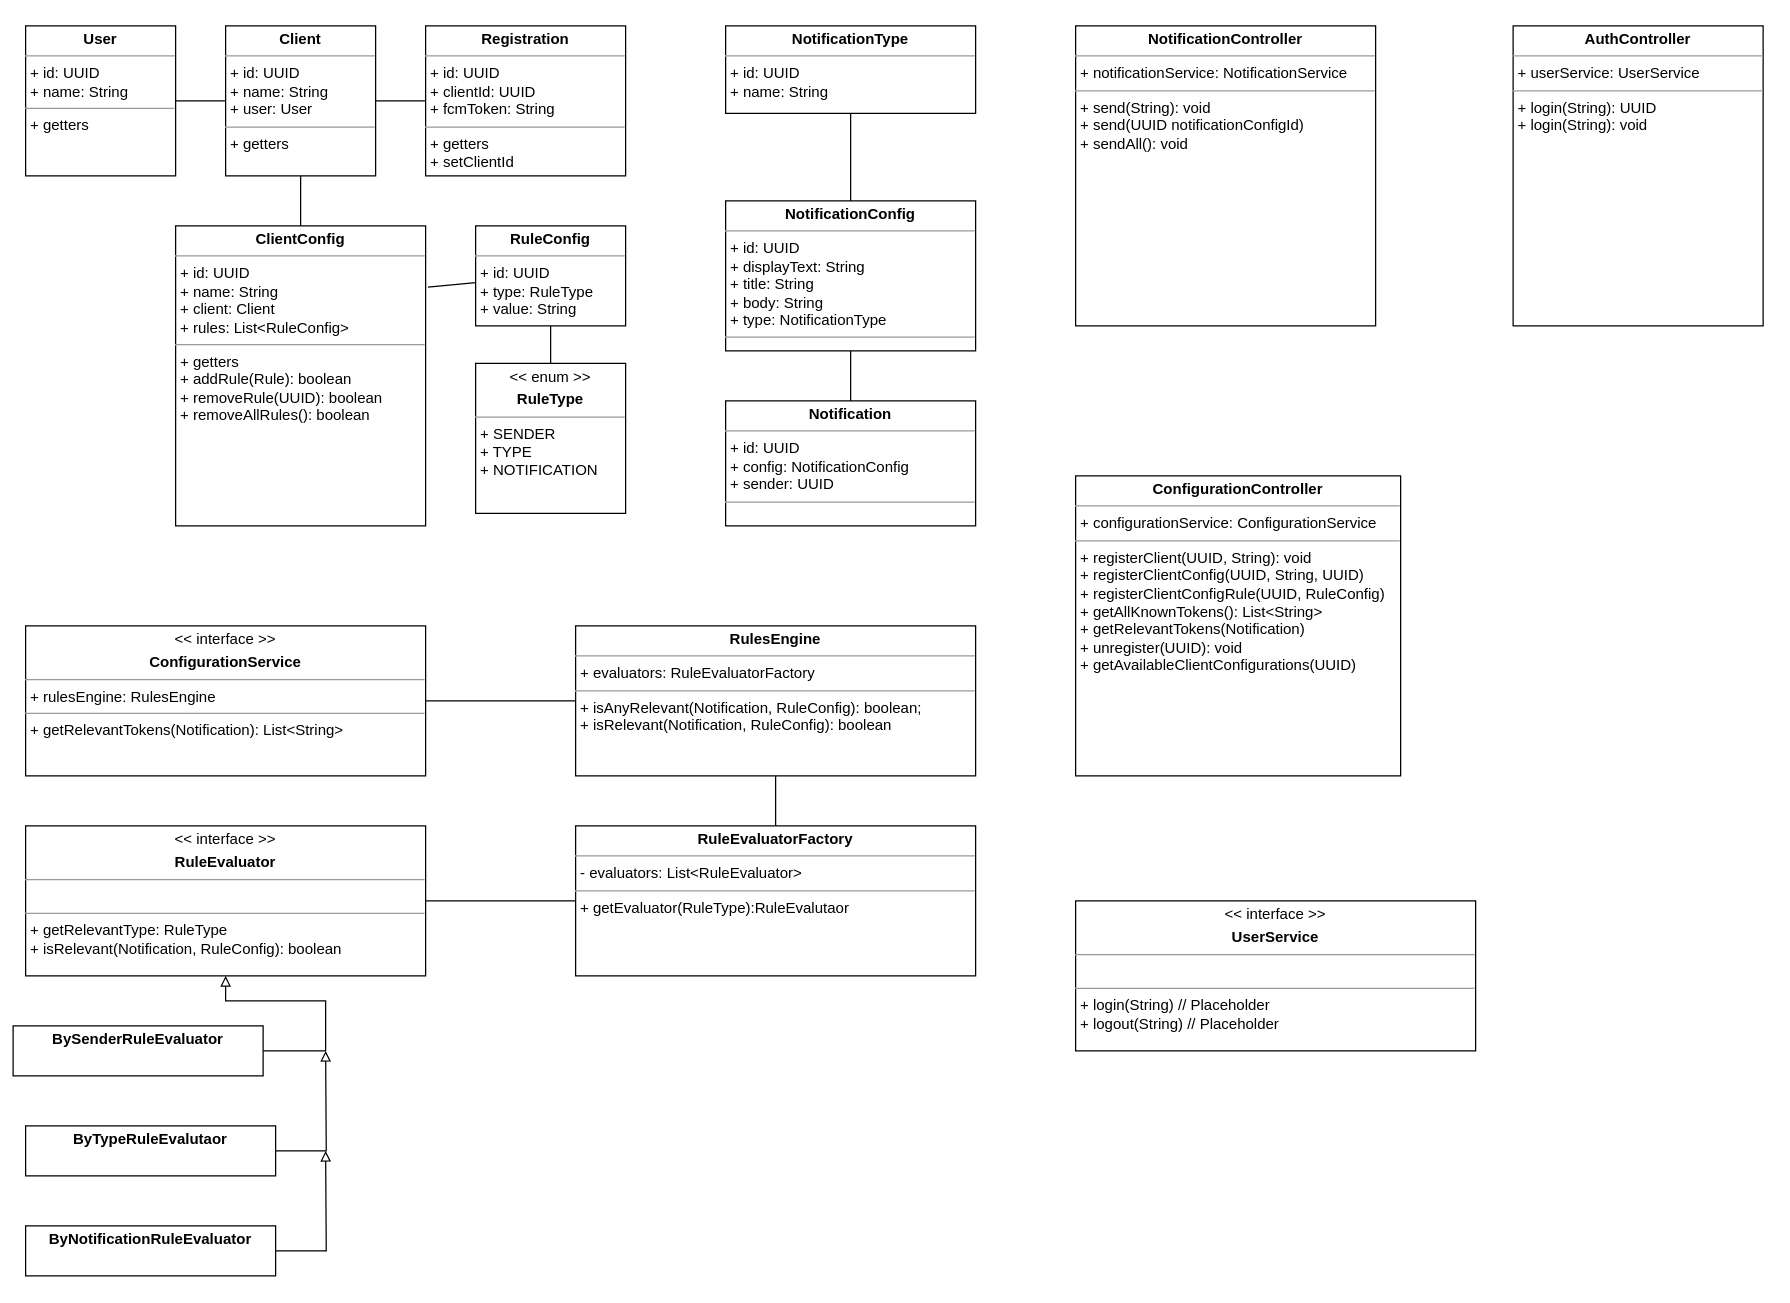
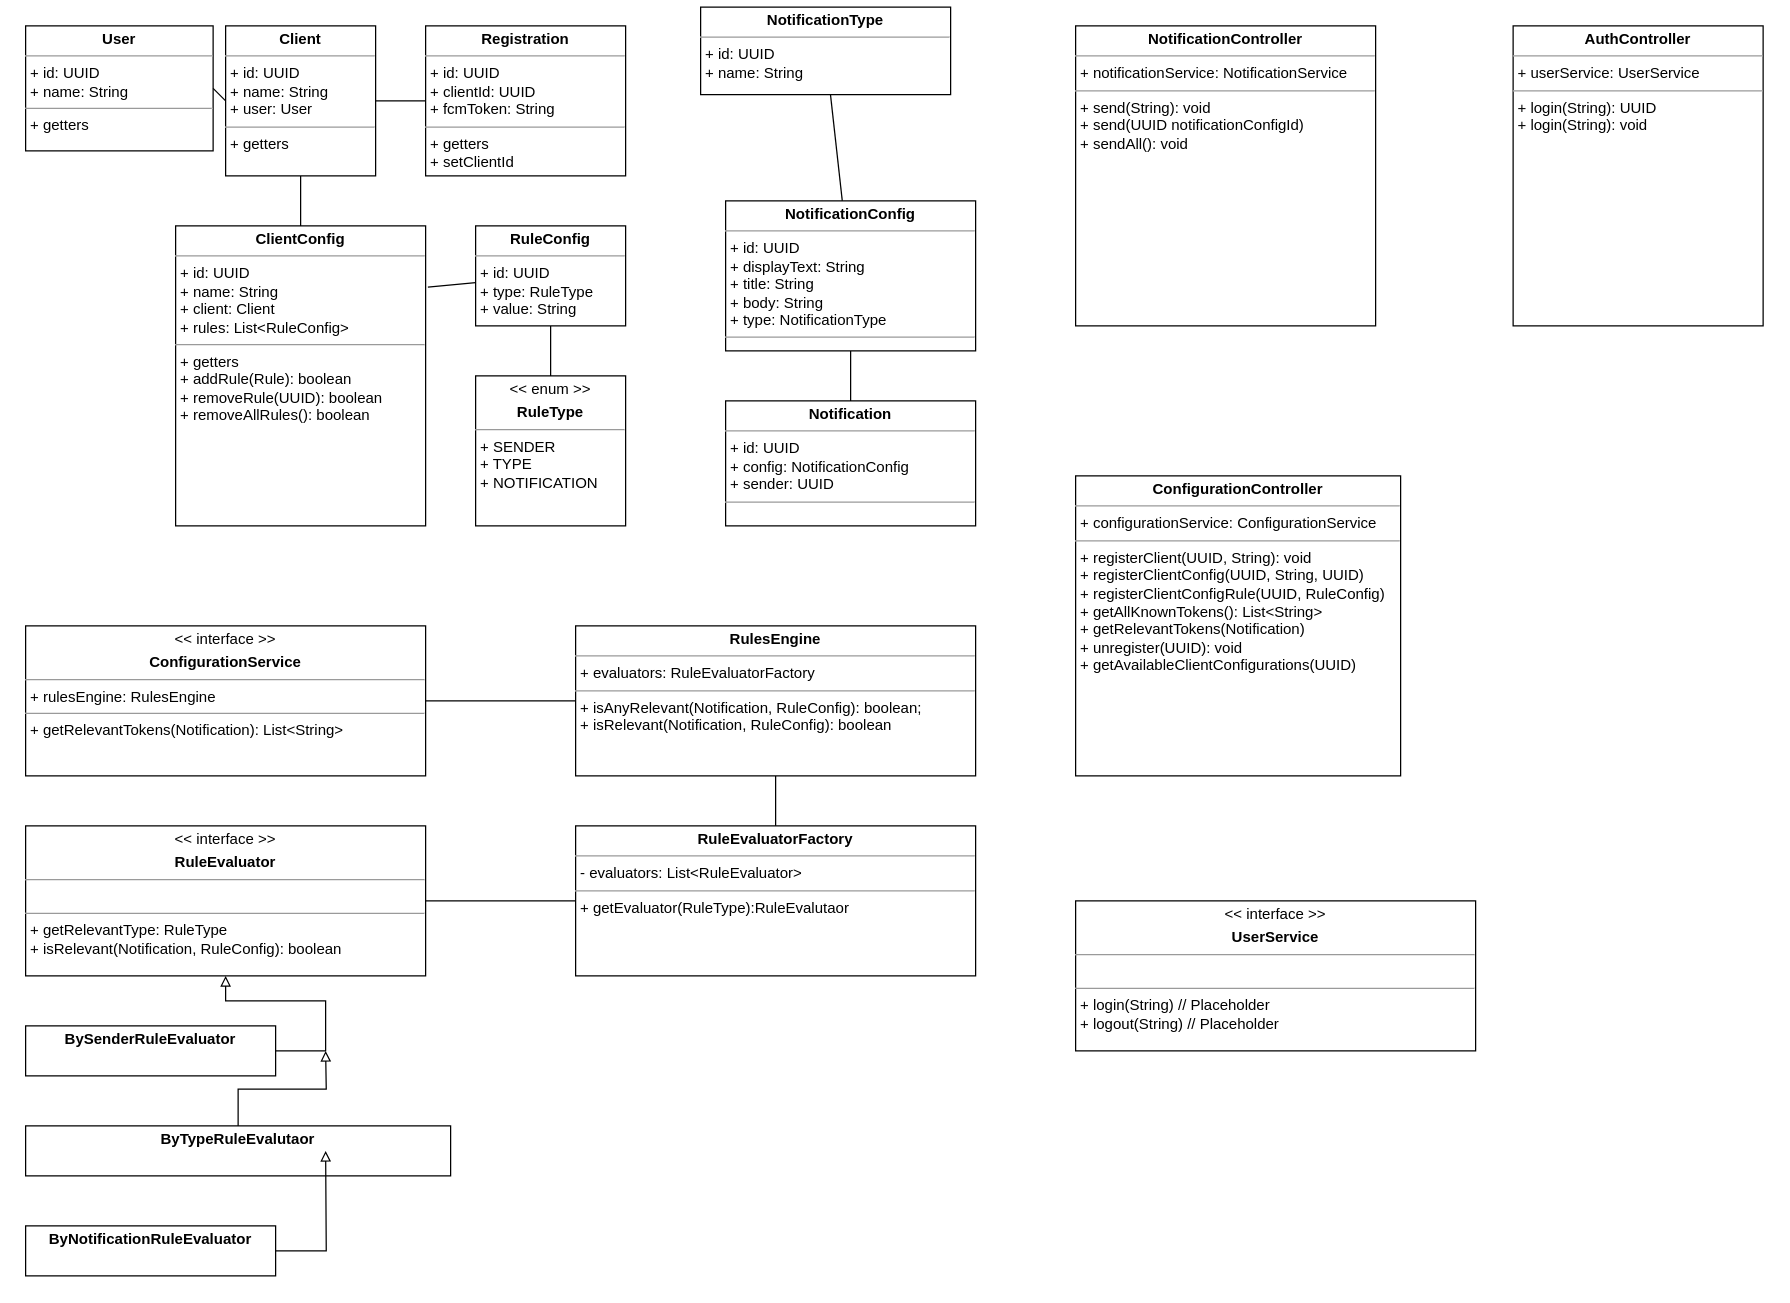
node "NotificationType + id: UUID + name: String": moved (851, 69) -> (826, 51)
node "User + id: UUID + name: String + getters": size 150x150 -> 188x125
node "<< enum >> RuleType + SENDER + TYPE + NOTIFICATION": moved (551, 438) -> (551, 451)
node "BySenderRuleEvaluator": moved (138, 1051) -> (151, 1051)
node "ByTypeRuleEvalutaor": size 250x50 -> 425x50
